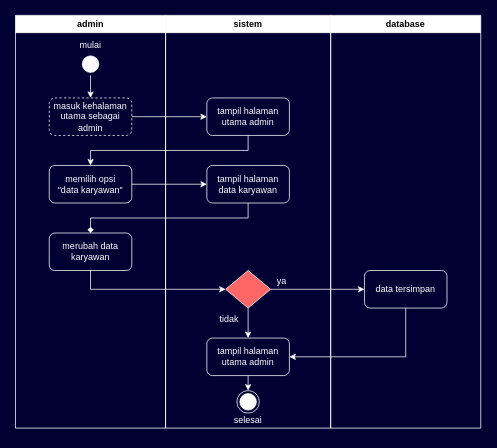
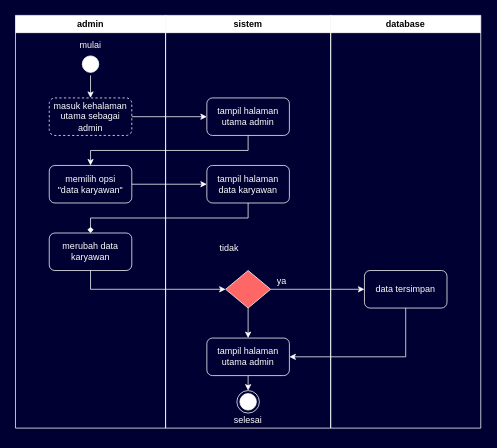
node "tidak": moved (229, 319) -> (229, 248)
